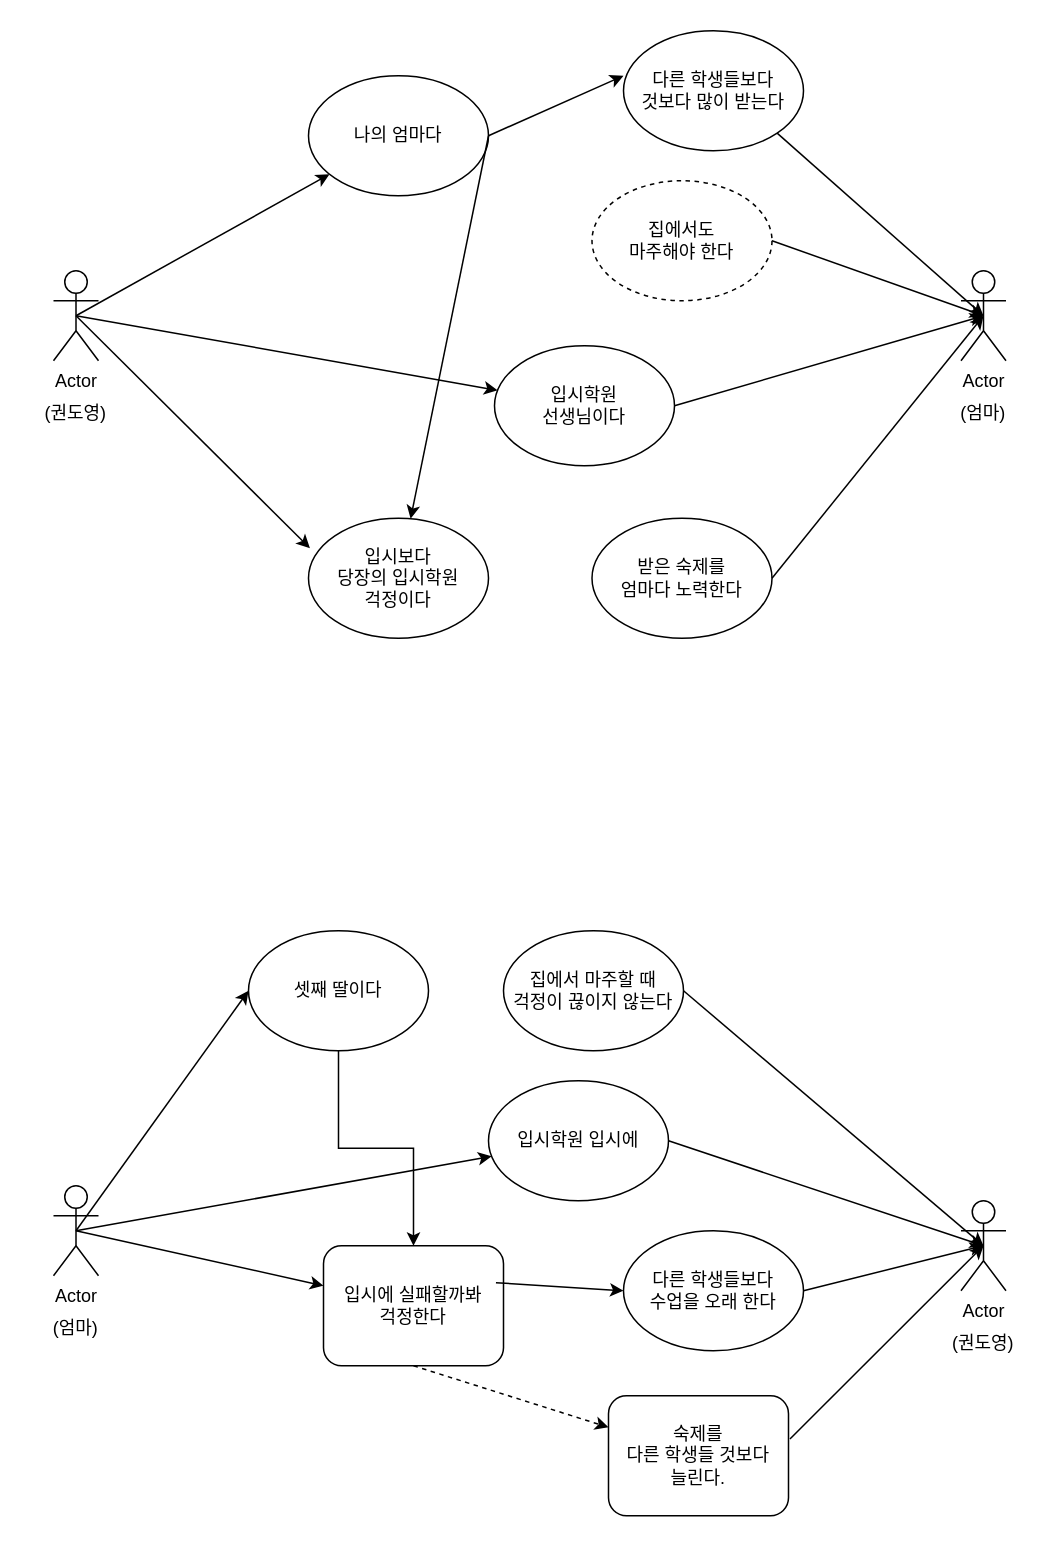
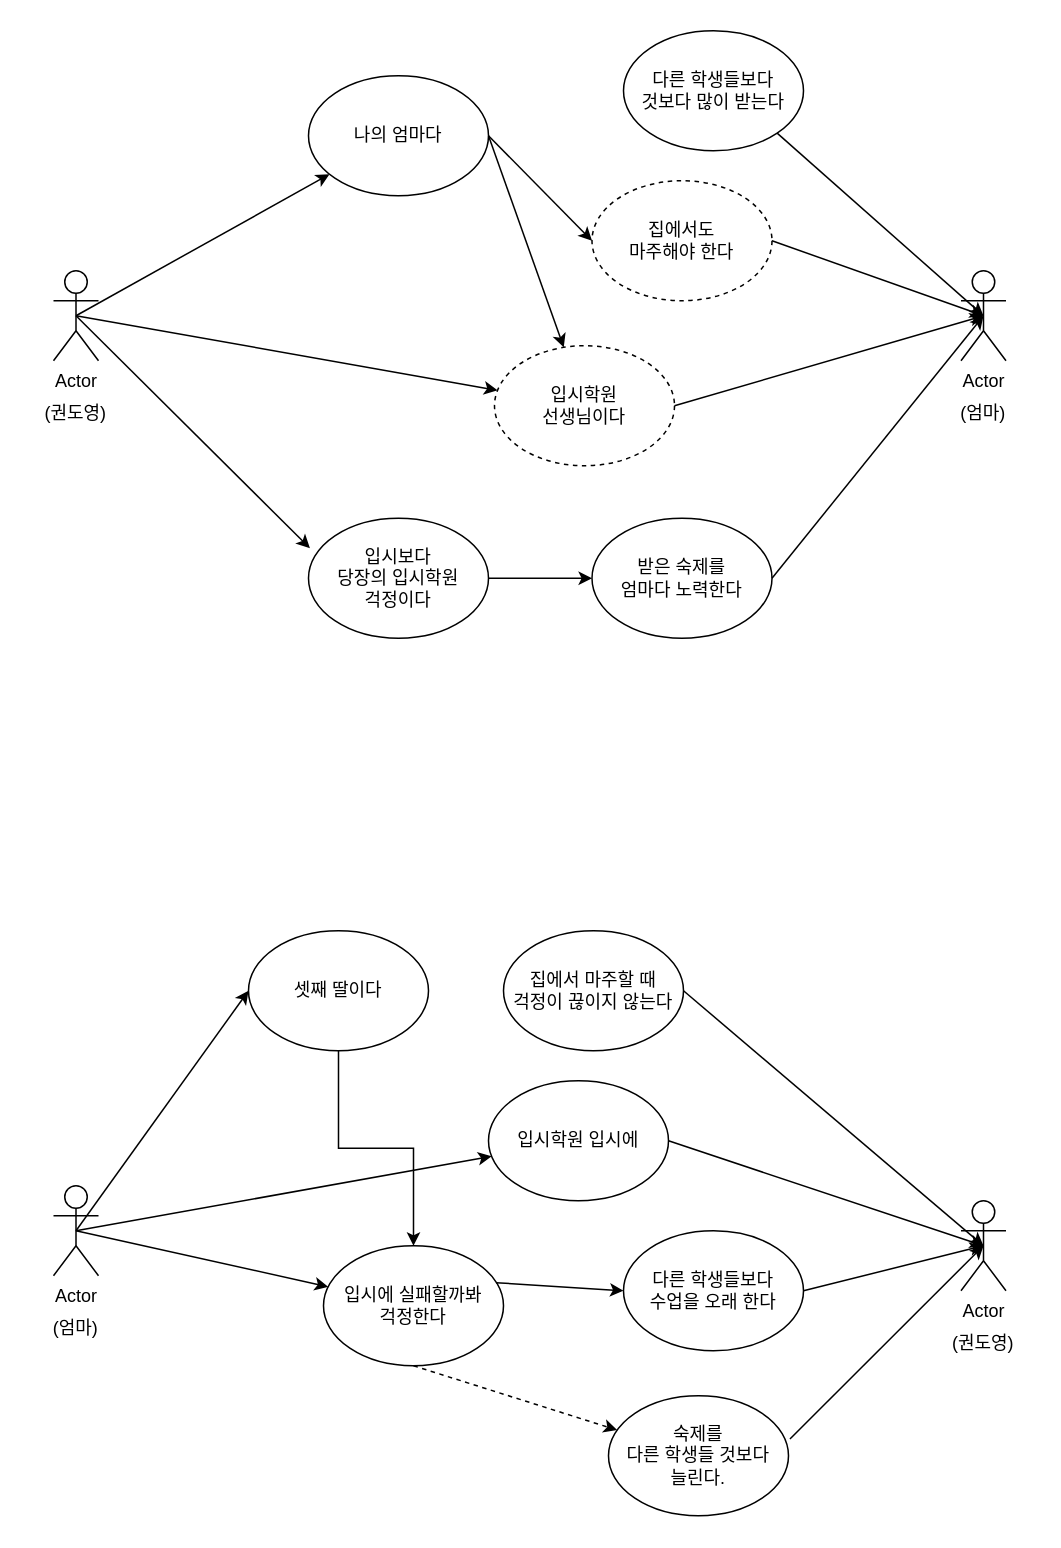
edge "나의 엄마다" -> "다른 학생들보다 것보다 많이 받는다": now "나의 엄마다" -> "입시학원 선생님이다"
edge "나의 엄마다" -> "입시보다 당장의 입시학원 걱정이다": now "나의 엄마다" -> "집에서도 마주해야 한다"
node "입시학원 선생님이다": style solid -> dashed
edge "입시보다 당장의 입시학원 걱정이다" -> "받은 숙제를 엄마다 노력한다": added
node "입시에 실패할까봐 걱정한다": shape rounded rectangle -> ellipse
node "숙제를 다른 학생들 것보다 늘린다.": shape rounded rectangle -> ellipse
